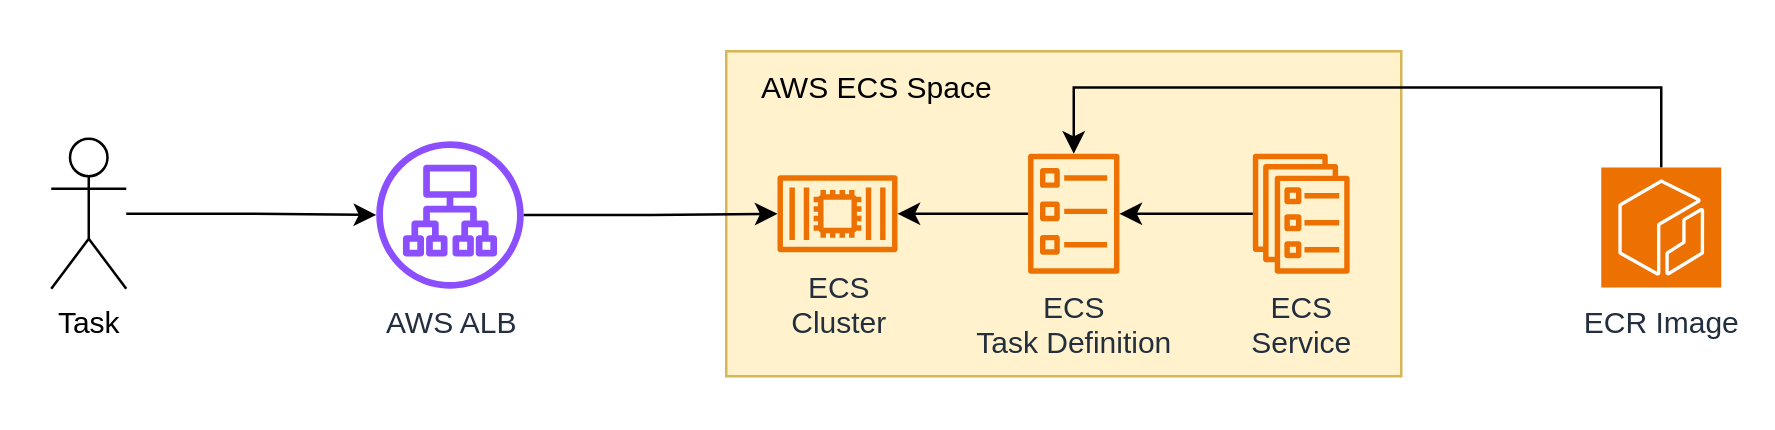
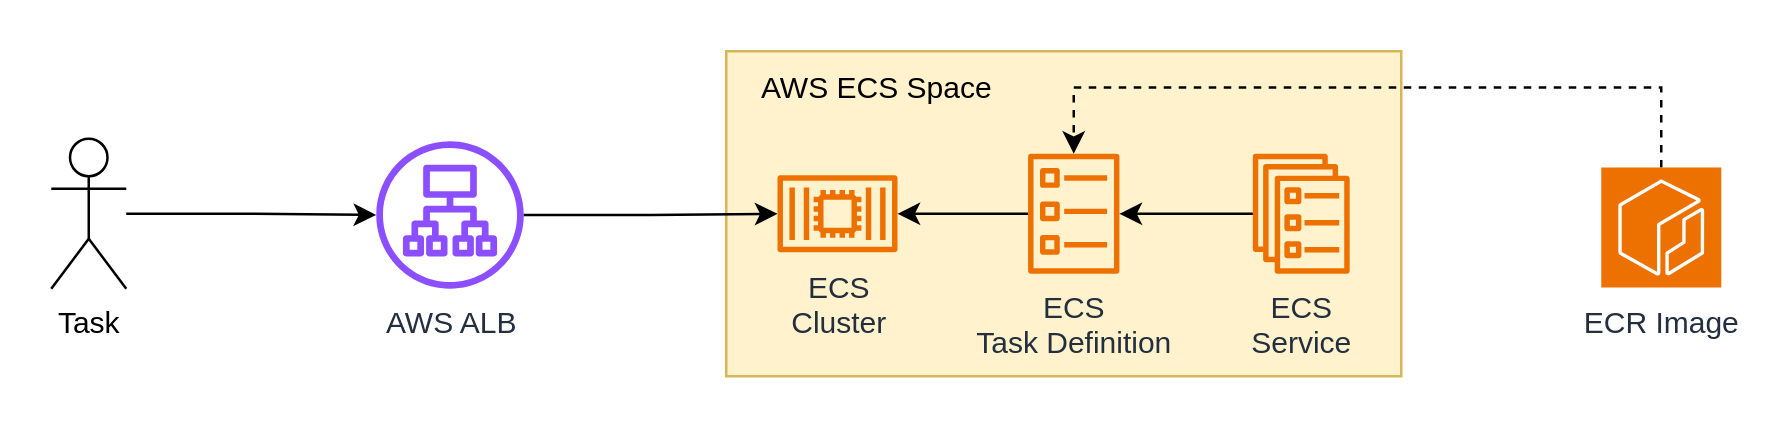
edge "ECR Image" -> "ECS Task Definition": style solid -> dashed
